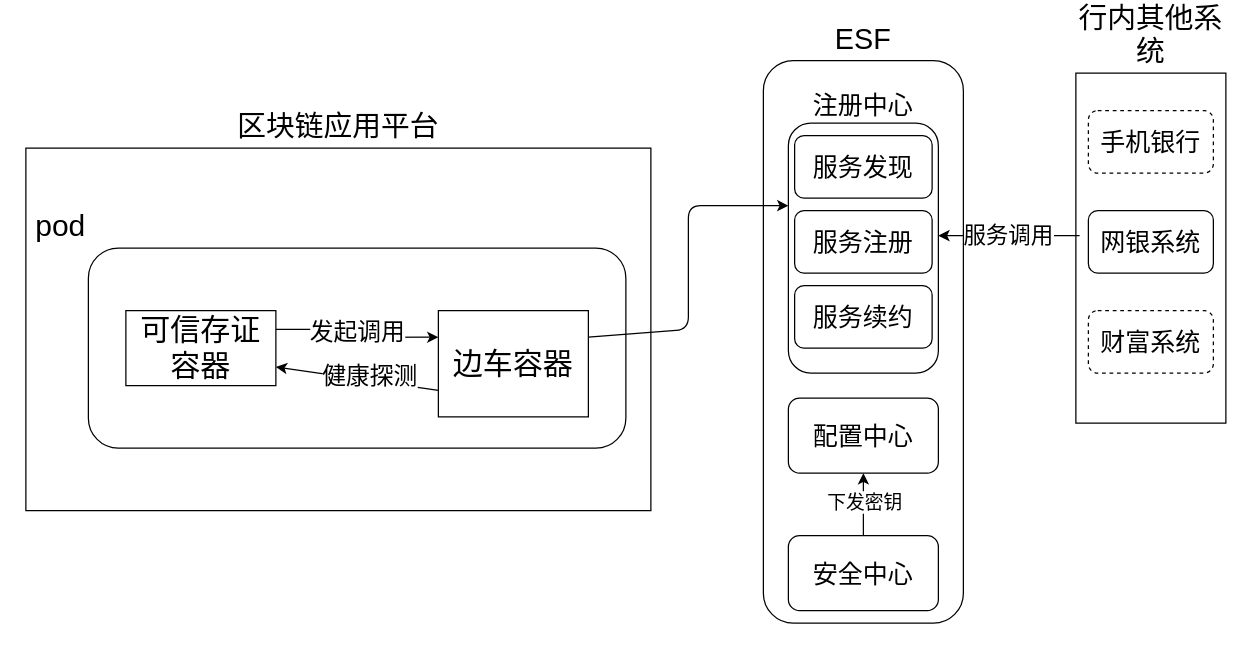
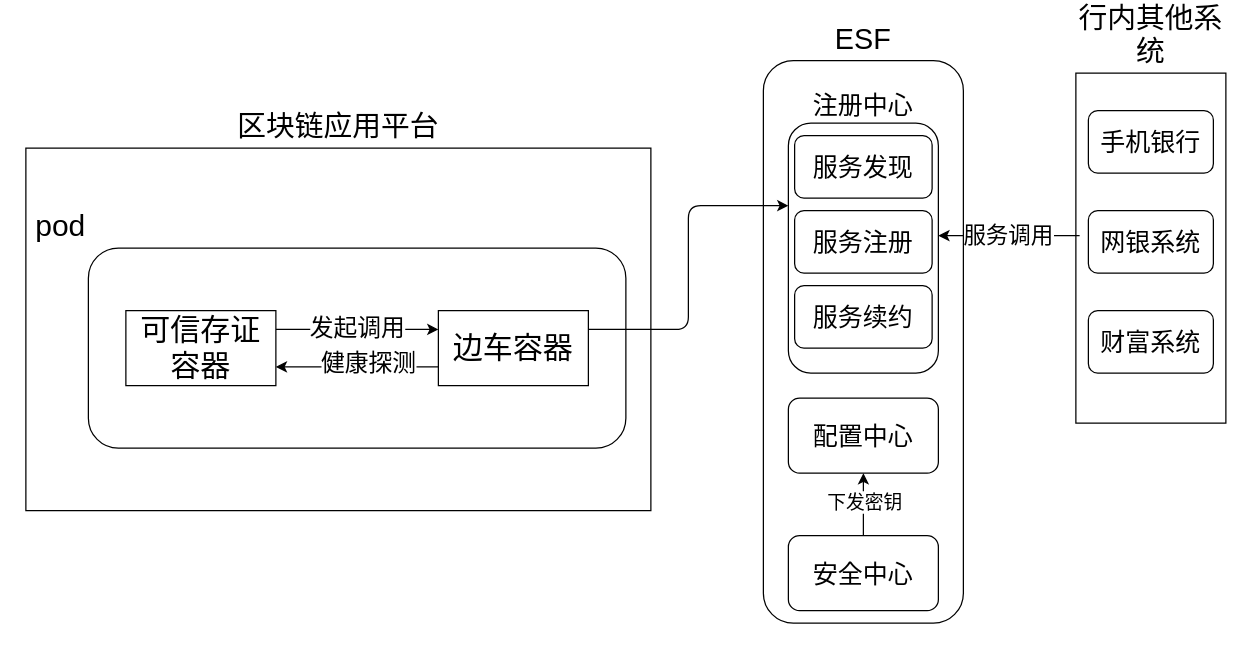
node "手机银行": style dashed -> solid
node "财富系统": style dashed -> solid
node "边车容器": size 150x106 -> 150x75
